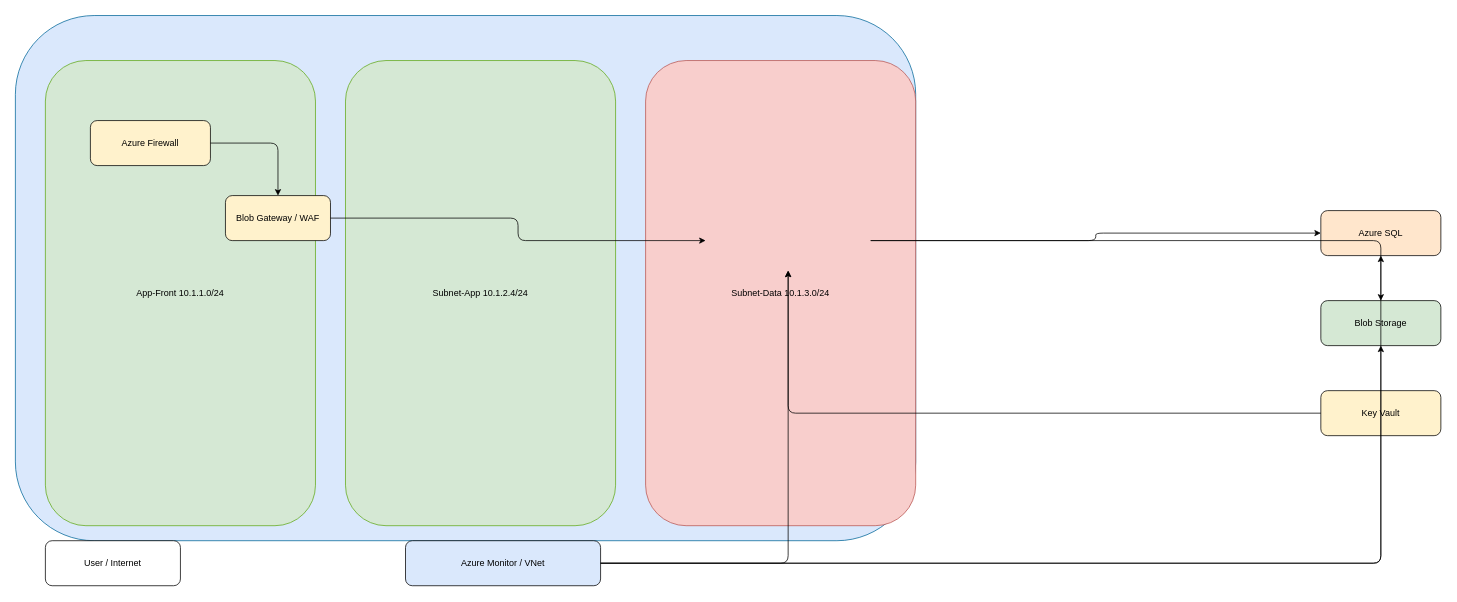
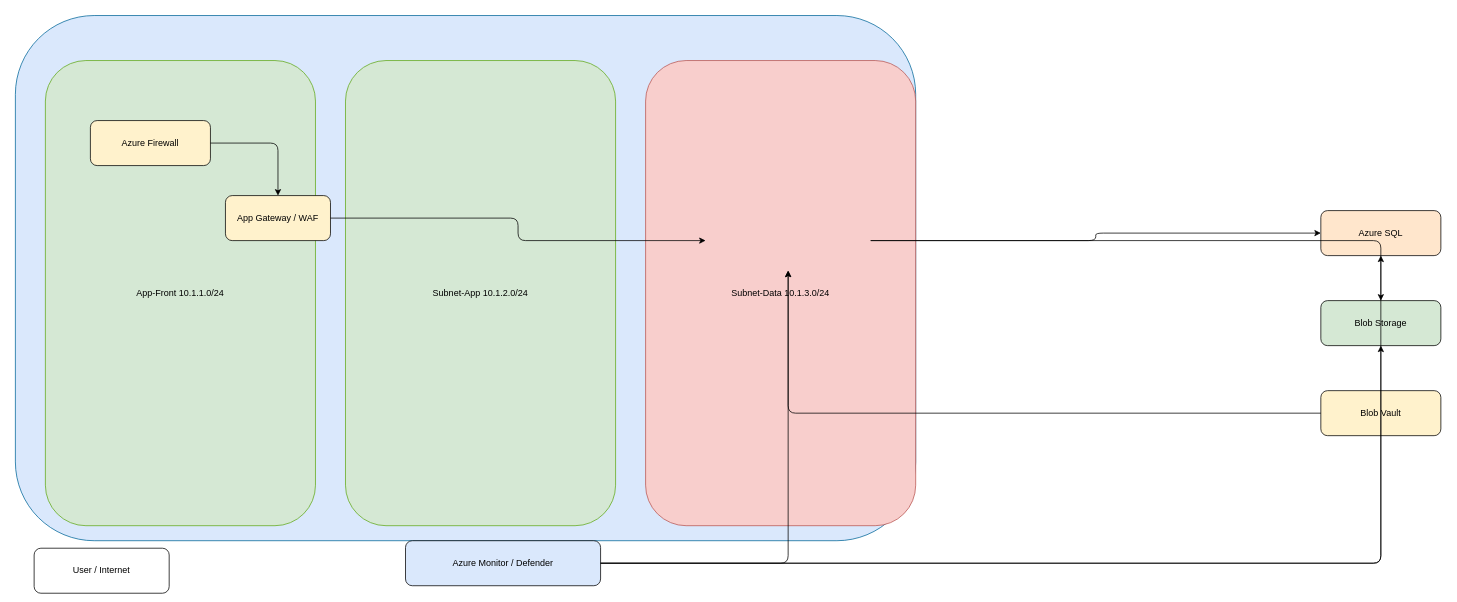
node "Blob Gateway / WAF": label "Blob Gateway / WAF" -> "App Gateway / WAF"
node "Subnet-App 10.1.2.4/24": label "Subnet-App 10.1.2.4/24" -> "Subnet-App 10.1.2.0/24"
node "Key Vault": label "Key Vault" -> "Blob Vault"
node "User / Internet": moved (113, 563) -> (102, 570)
node "Azure Monitor / VNet": label "Azure Monitor / VNet" -> "Azure Monitor / Defender"
